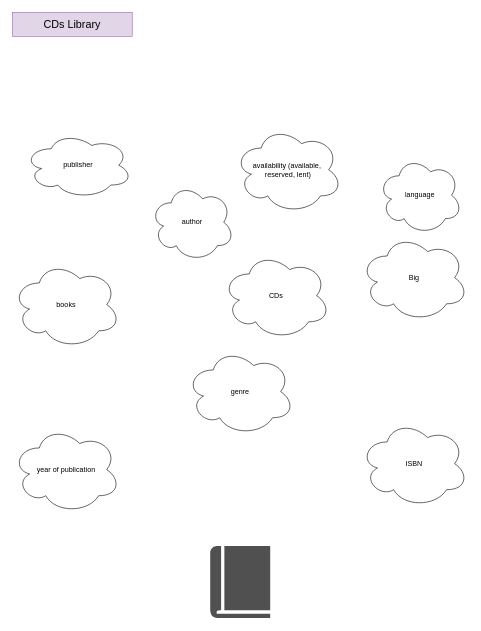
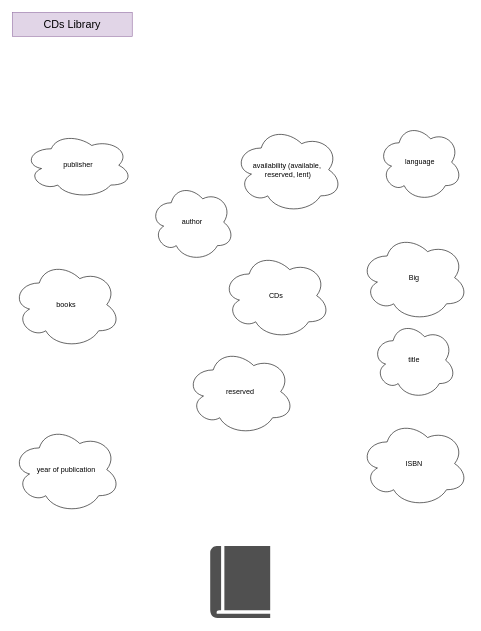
node "language": moved (420, 195) -> (420, 162)
node "title": added
node "genre": label "genre" -> "reserved"
